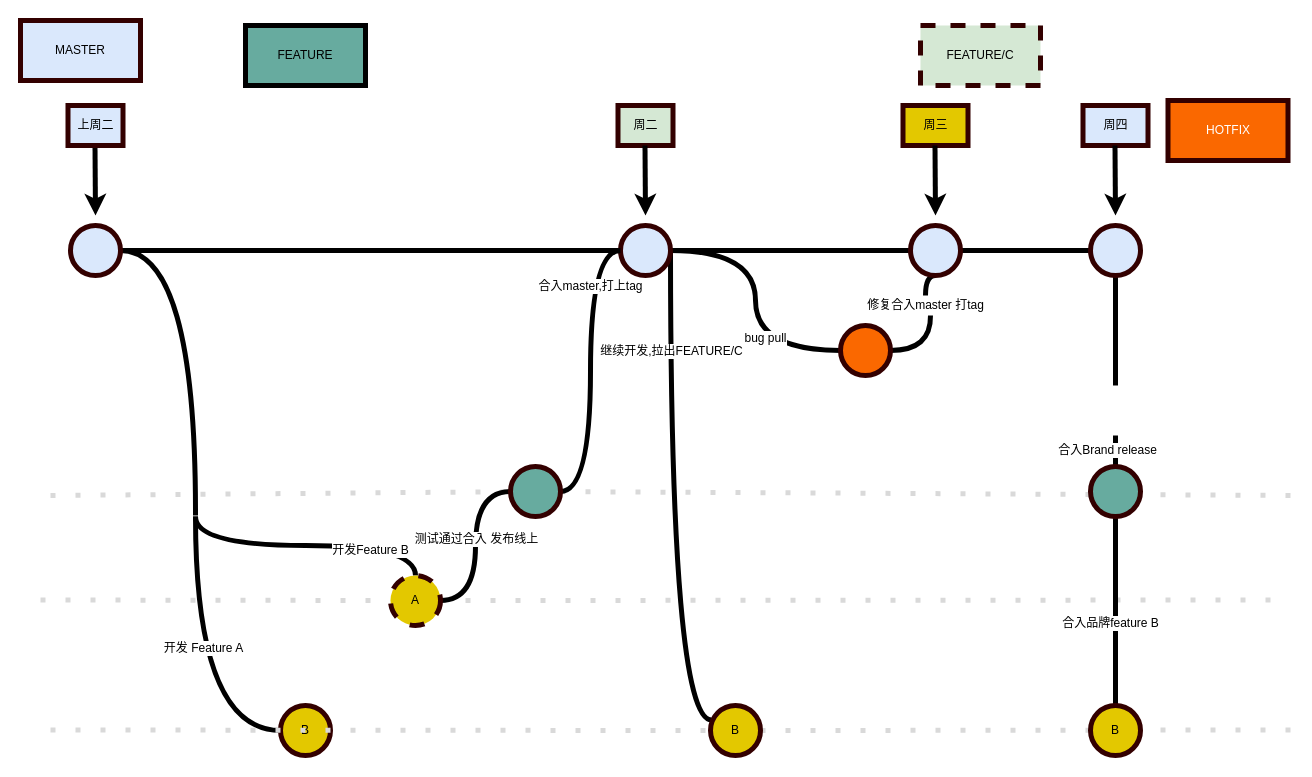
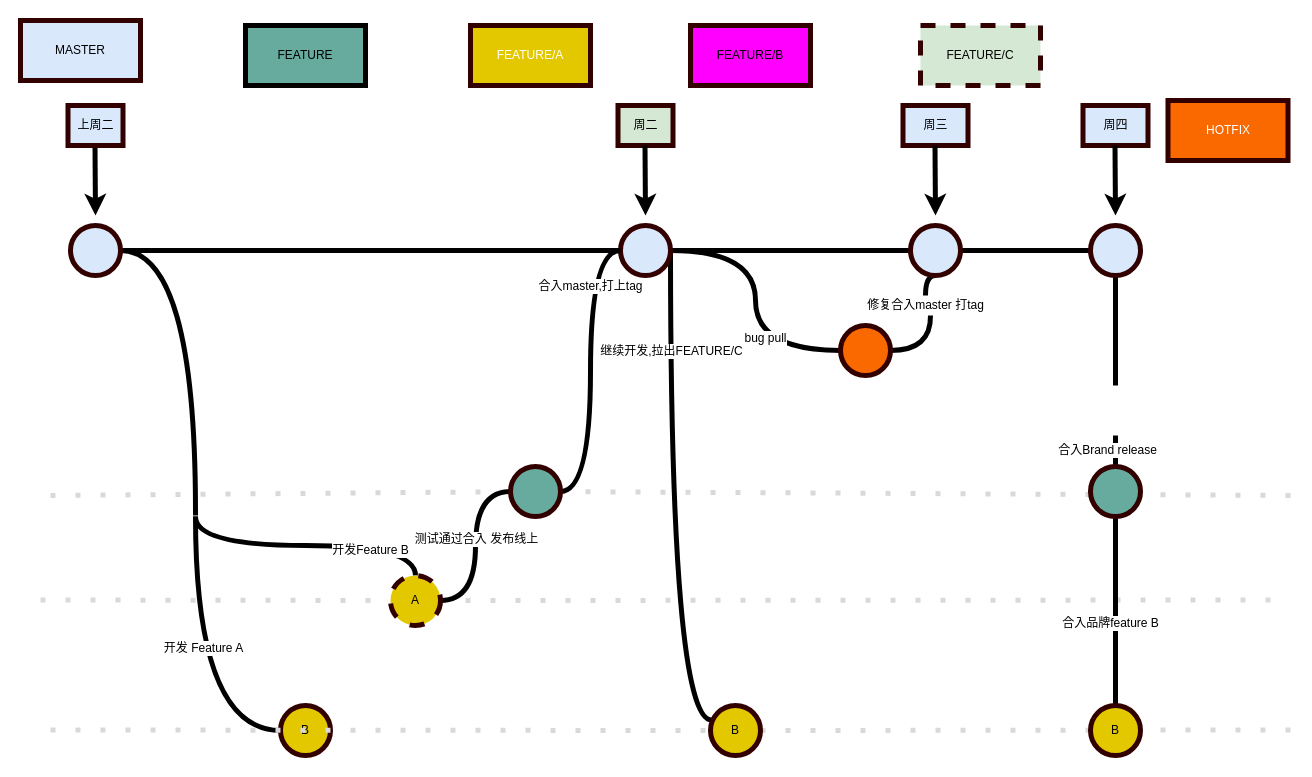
node "FEATURE/A": added
node "FEATURE/B": added
node "周三": fillcolor #e3c800 -> #dae8fc
